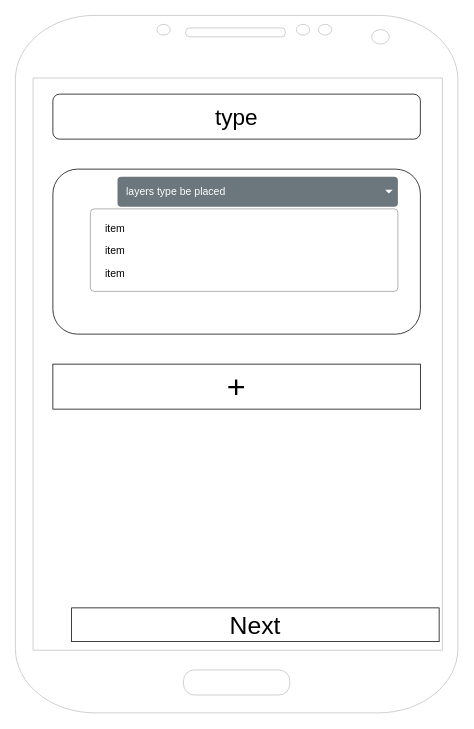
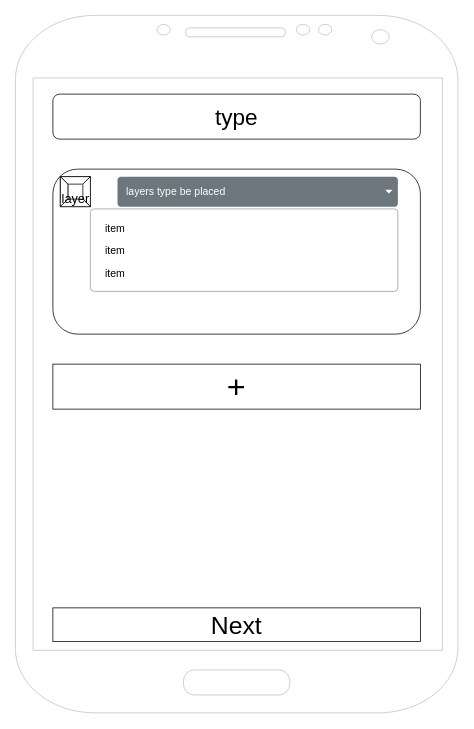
node "layer": added
node "Next": moved (255, 625) -> (237, 625)
